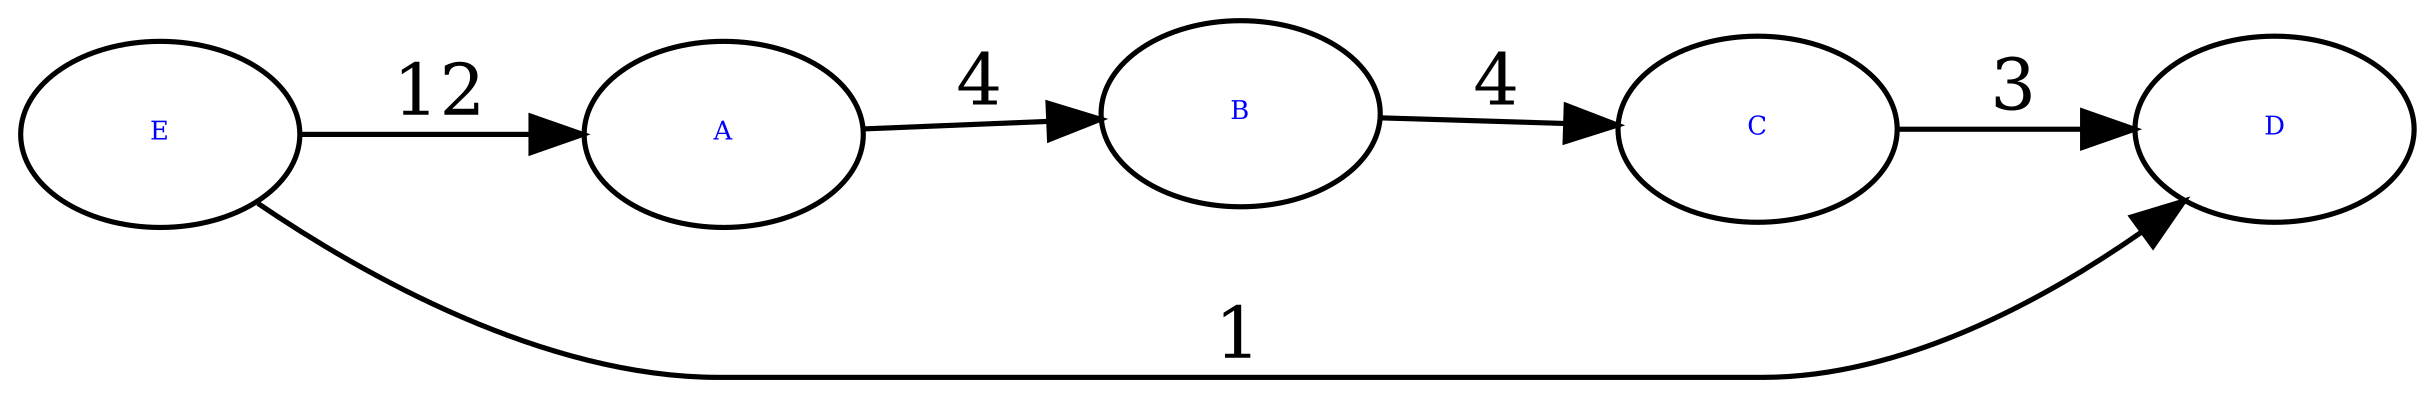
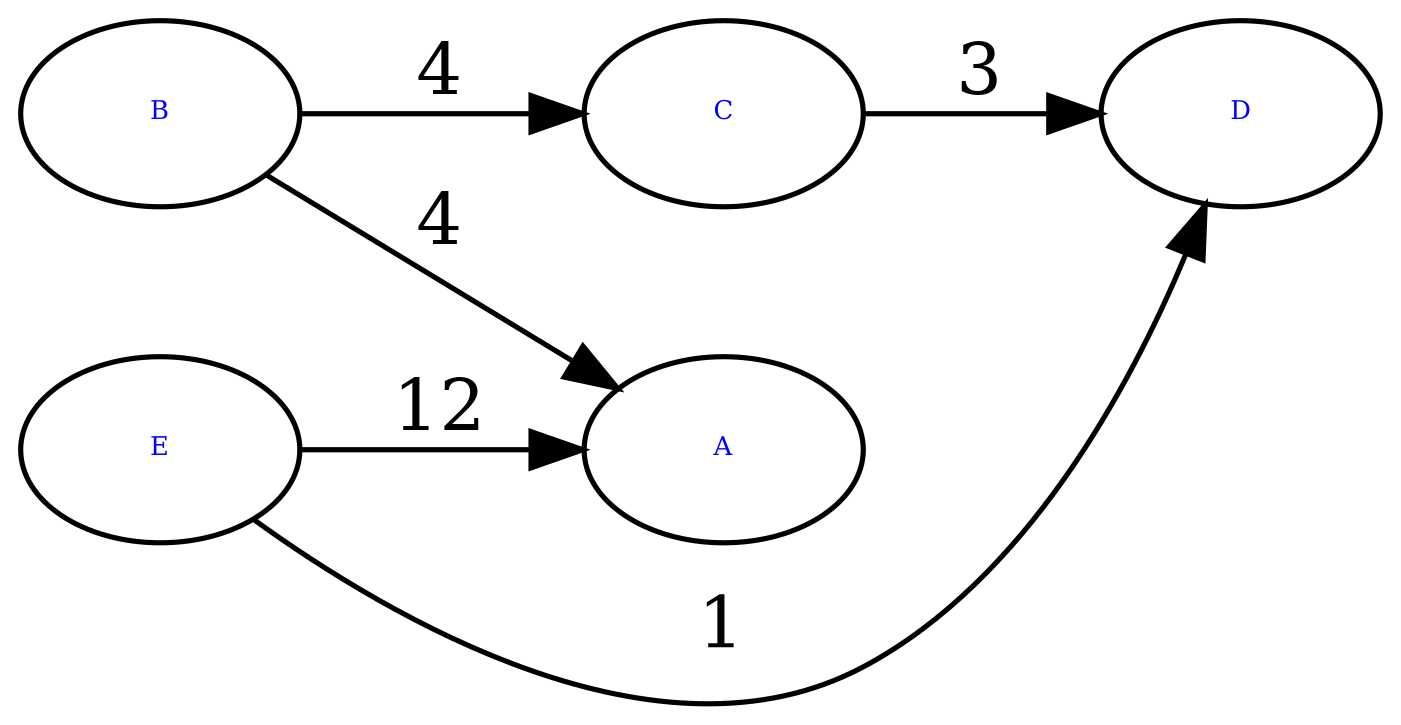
edge "A" -> "B": reversed
